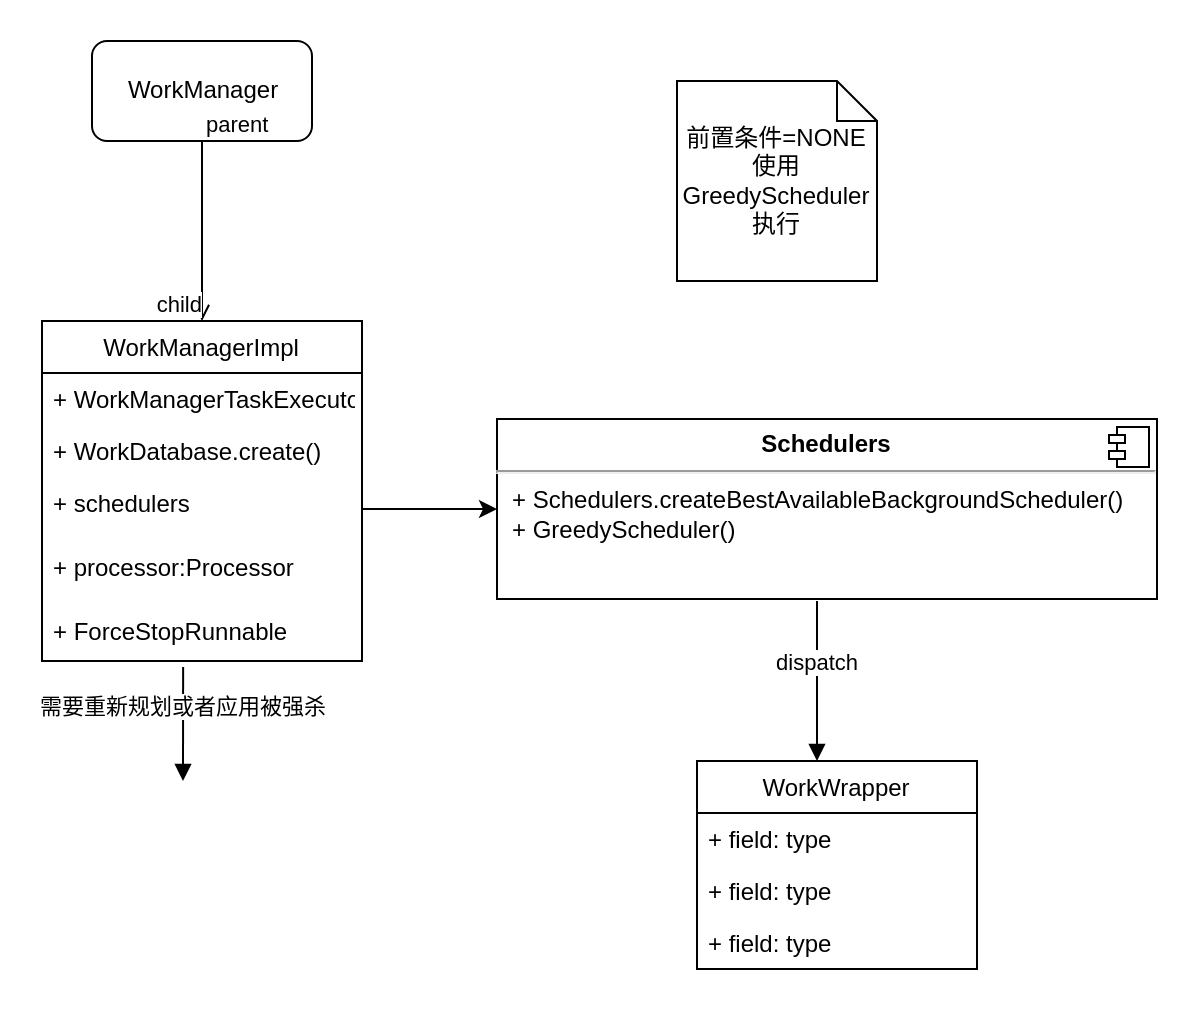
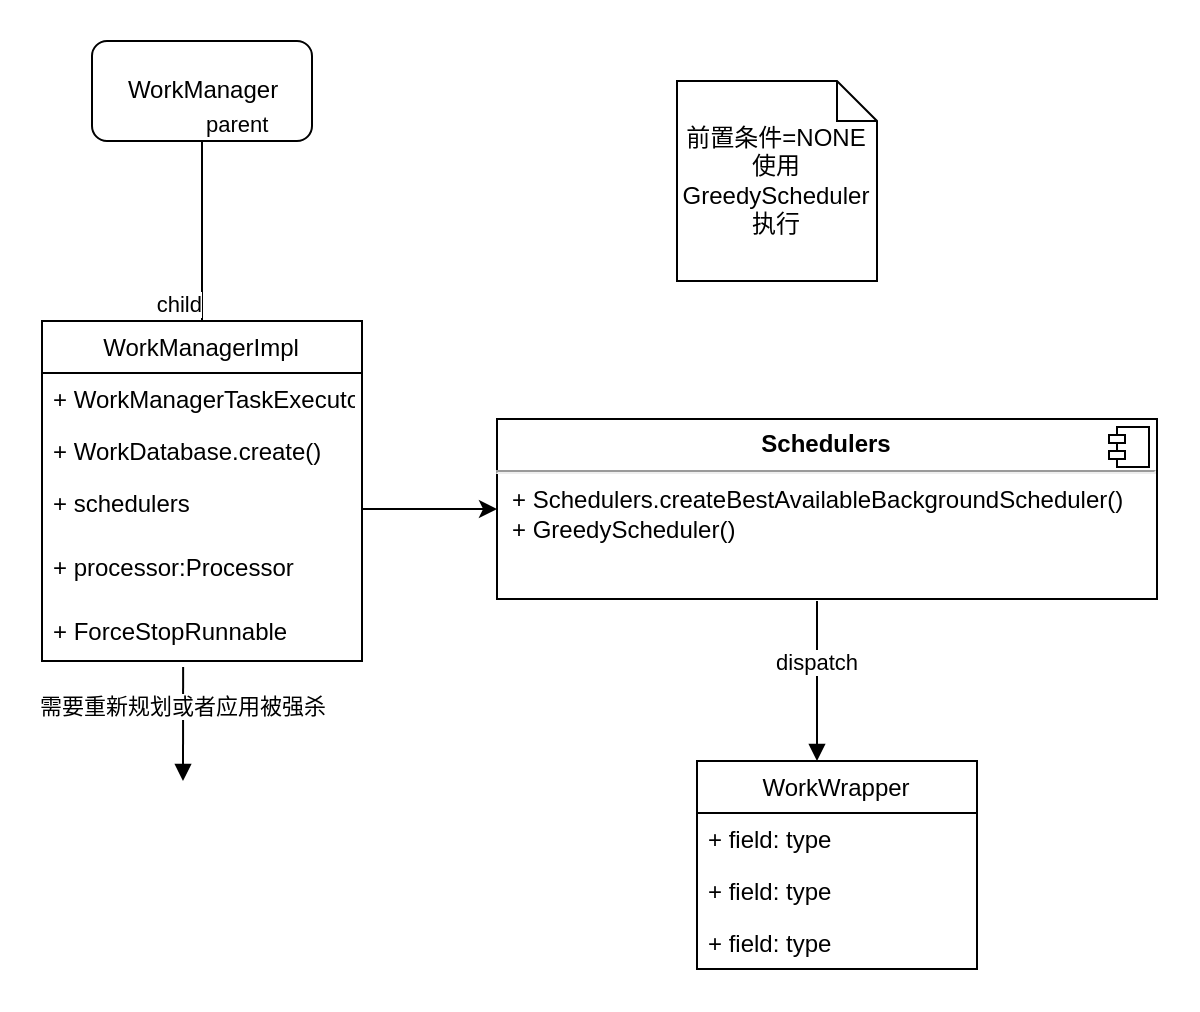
edge "WorkManager" -> "WorkManagerImpl": arrowhead open -> none
